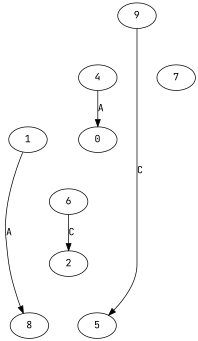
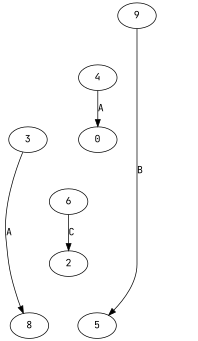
node "7": removed
node "1": label "1" -> "3"
edge "9" -> "5": label "C" -> "B"
